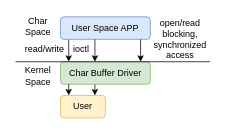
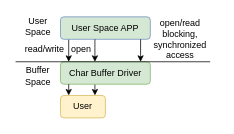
node "Char Space": label "Char Space" -> "User Space"
node "User Space APP": fillcolor #dae8fc -> #d5e8d4
node "ioctl": label "ioctl" -> "open"
node "Kernel Space": label "Kernel Space" -> "Buffer Space"
